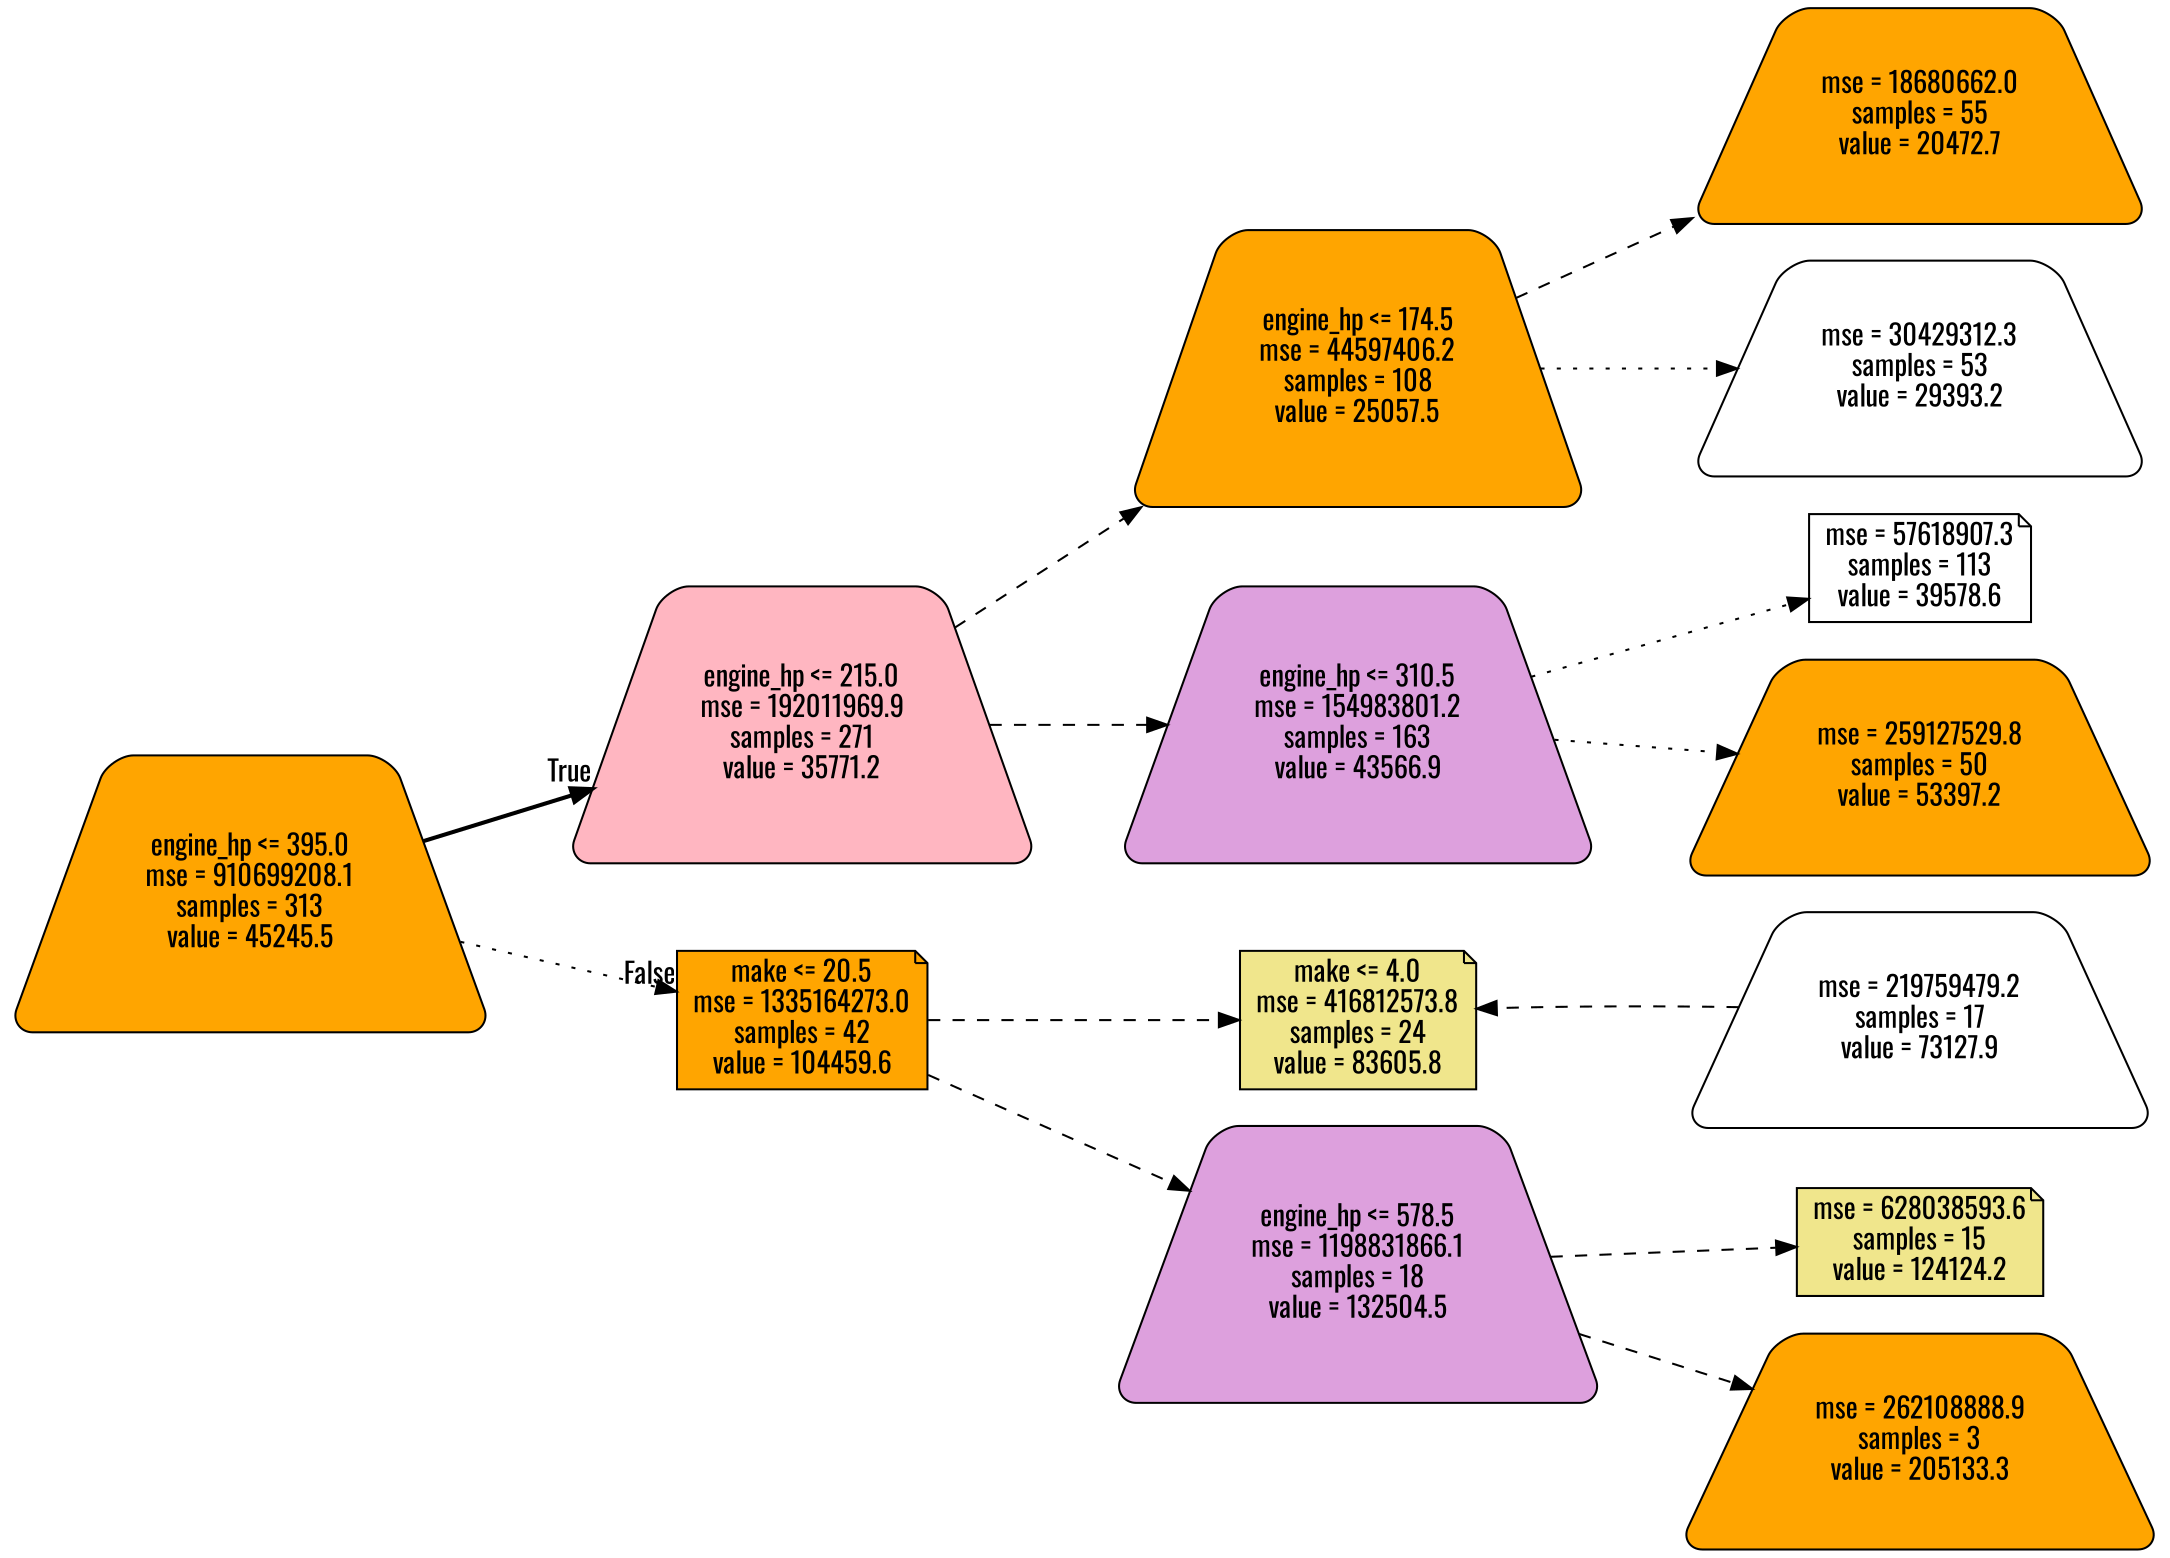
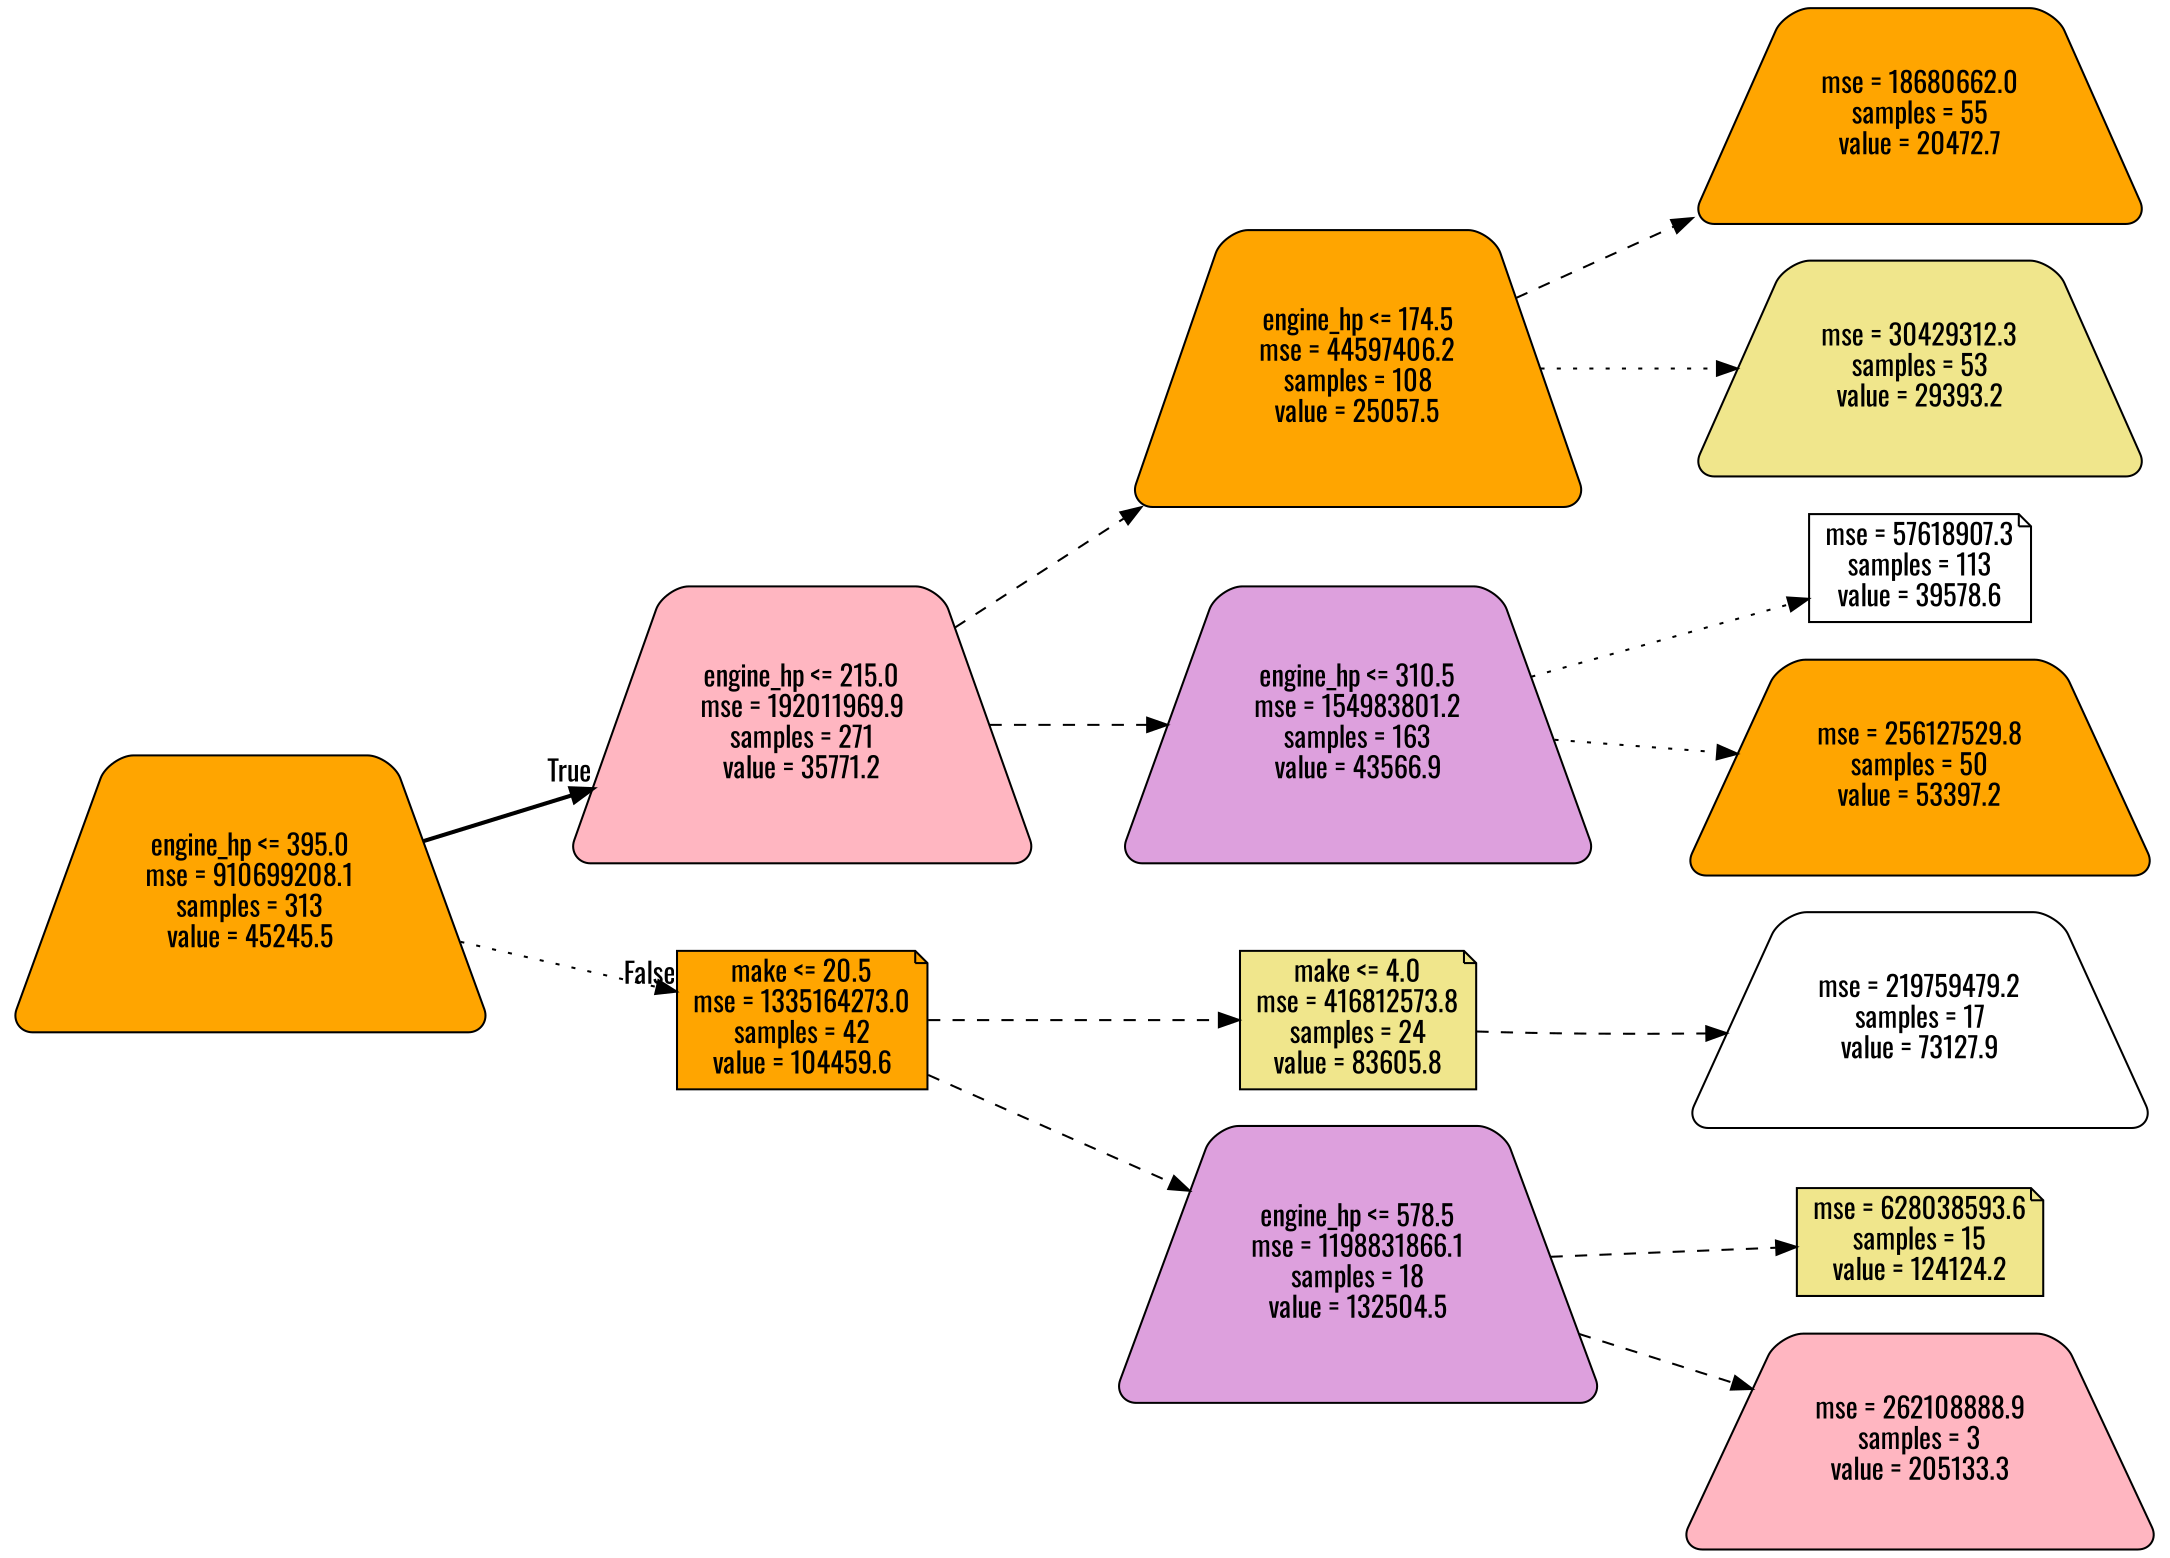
node "mse = 30429312.3 samples = 53 value = 29393.2": fillcolor white -> khaki
node "mse = 259127529.8 samples = 50 value = 53397.2": label "mse = 259127529.8 samples = 50 value = 53397.2" -> "mse = 256127529.8 samples = 50 value = 53397.2"
edge "mse = 219759479.2 samples = 17 value = 73127.9" -> "make <= 4.0 mse = 416812573.8 samples = 24 value = 83605.8": reversed
node "mse = 262108888.9 samples = 3 value = 205133.3": fillcolor orange -> lightpink
